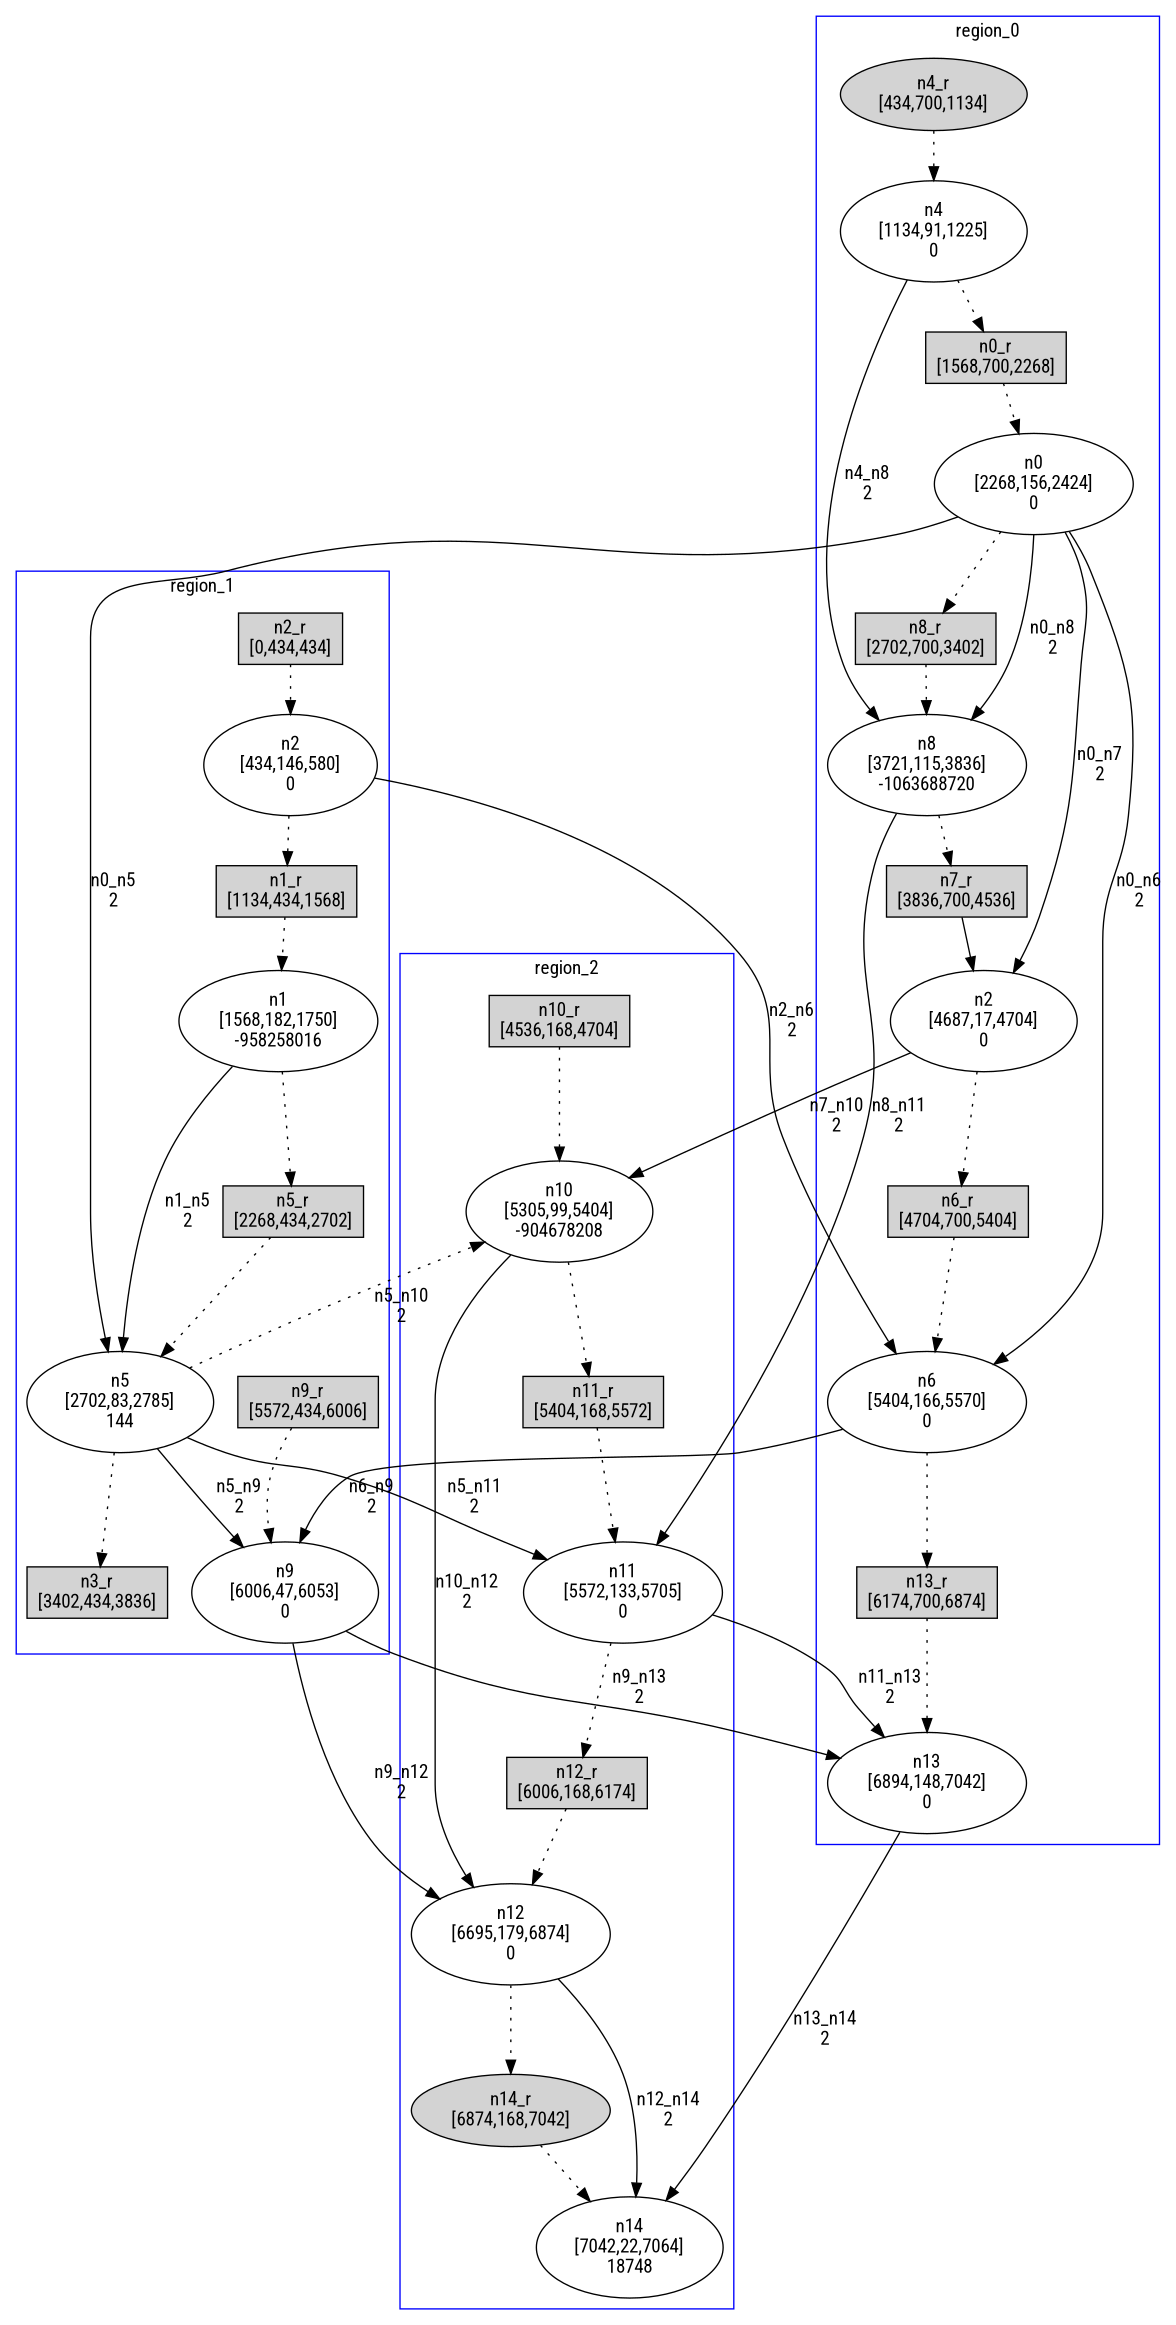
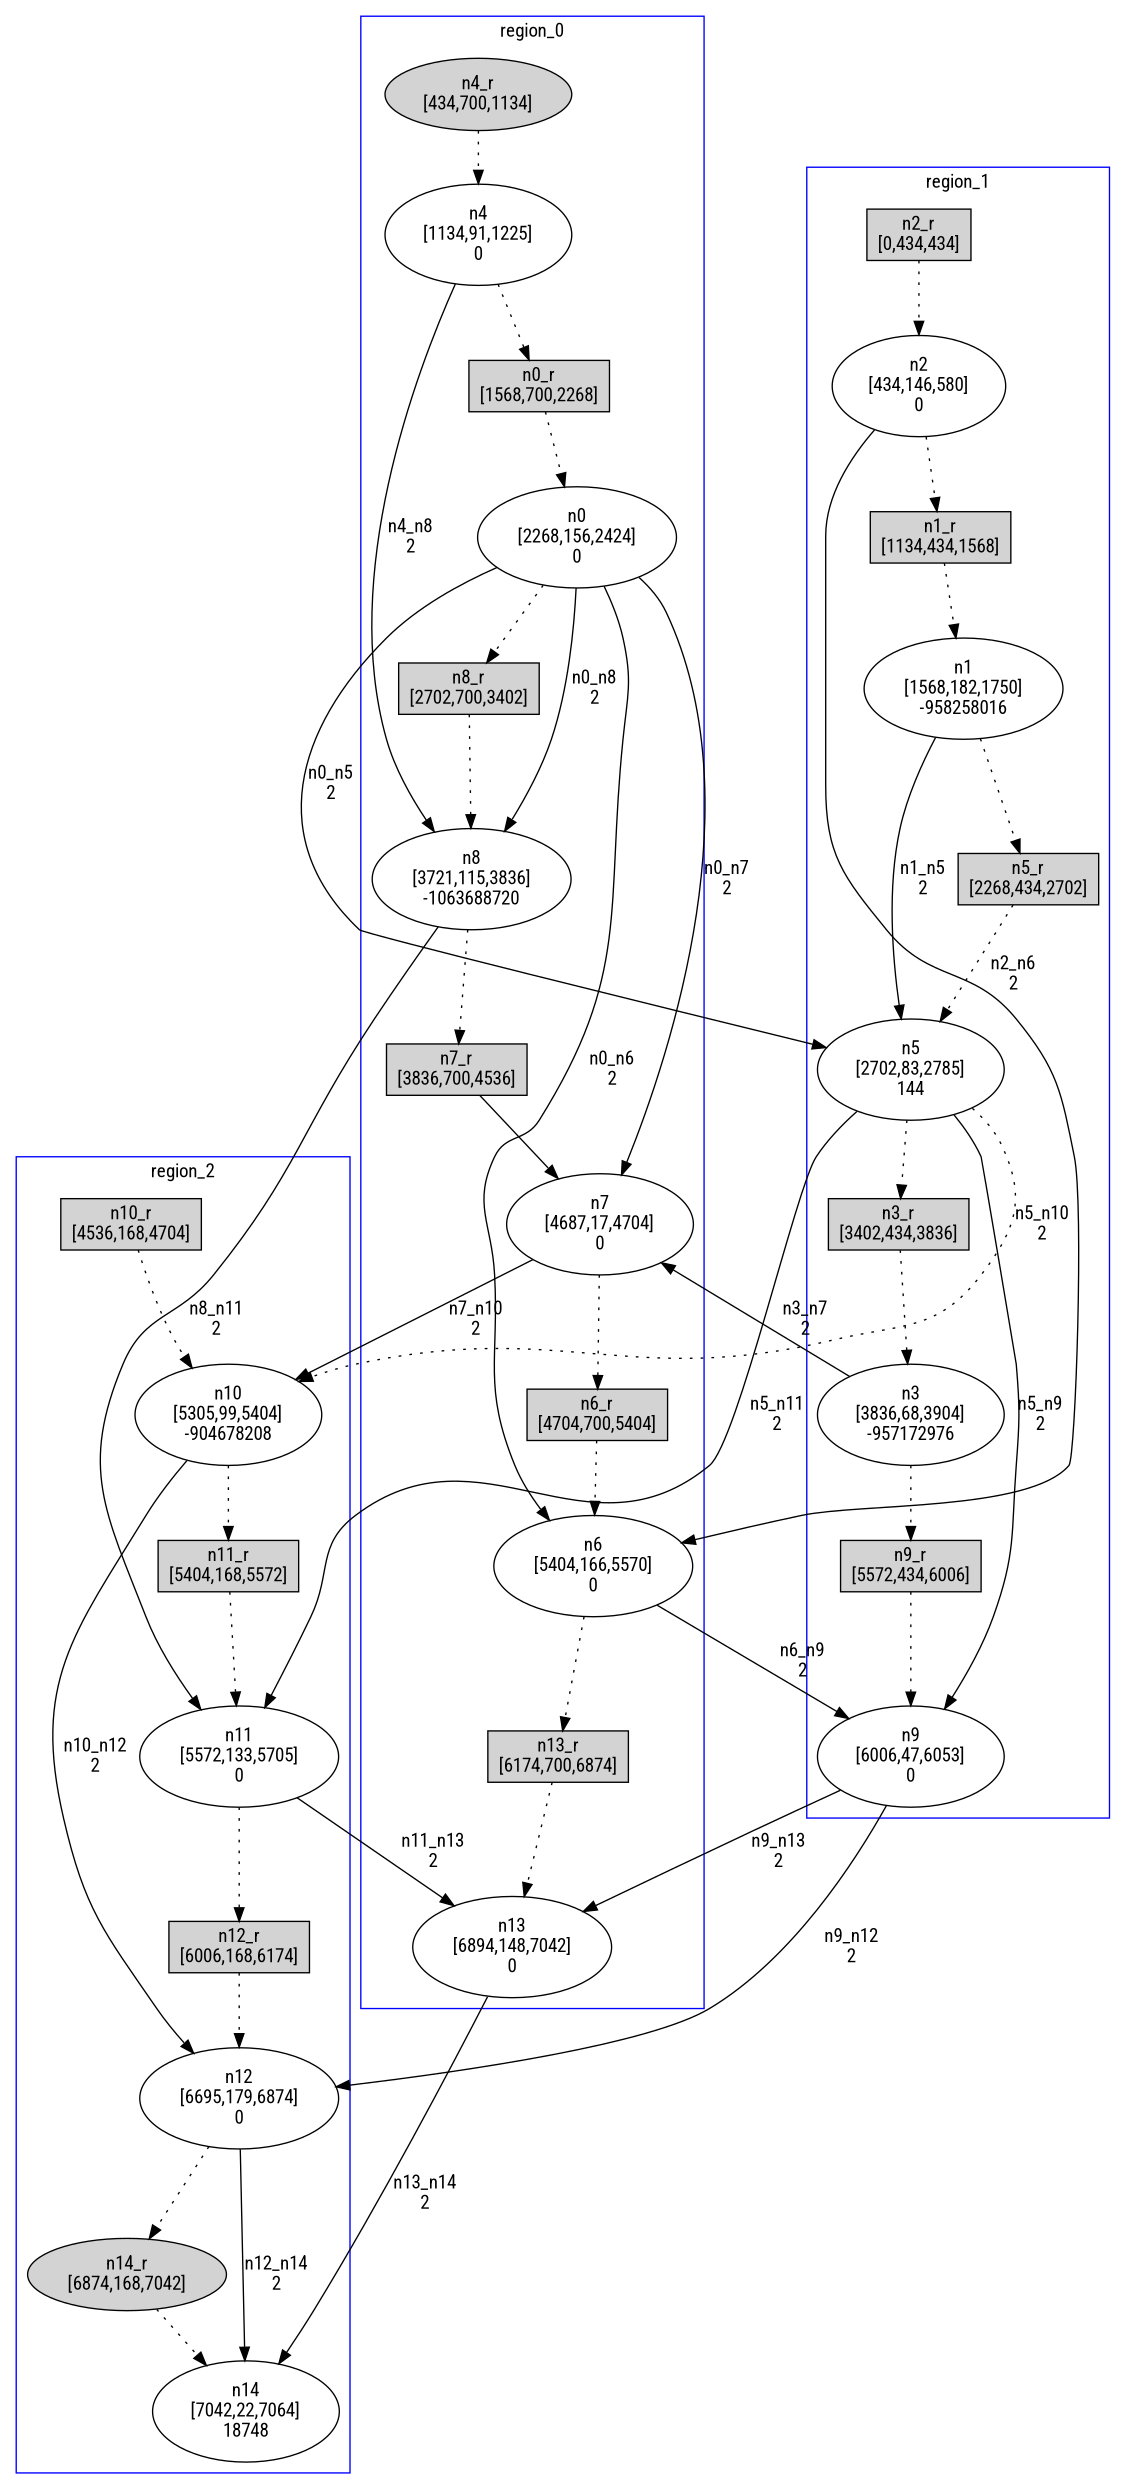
node "n2 [4687,17,4704] 0": label "n2 [4687,17,4704] 0" -> "n7 [4687,17,4704] 0"
node "n3 [3836,68,3904] -957172976": added
